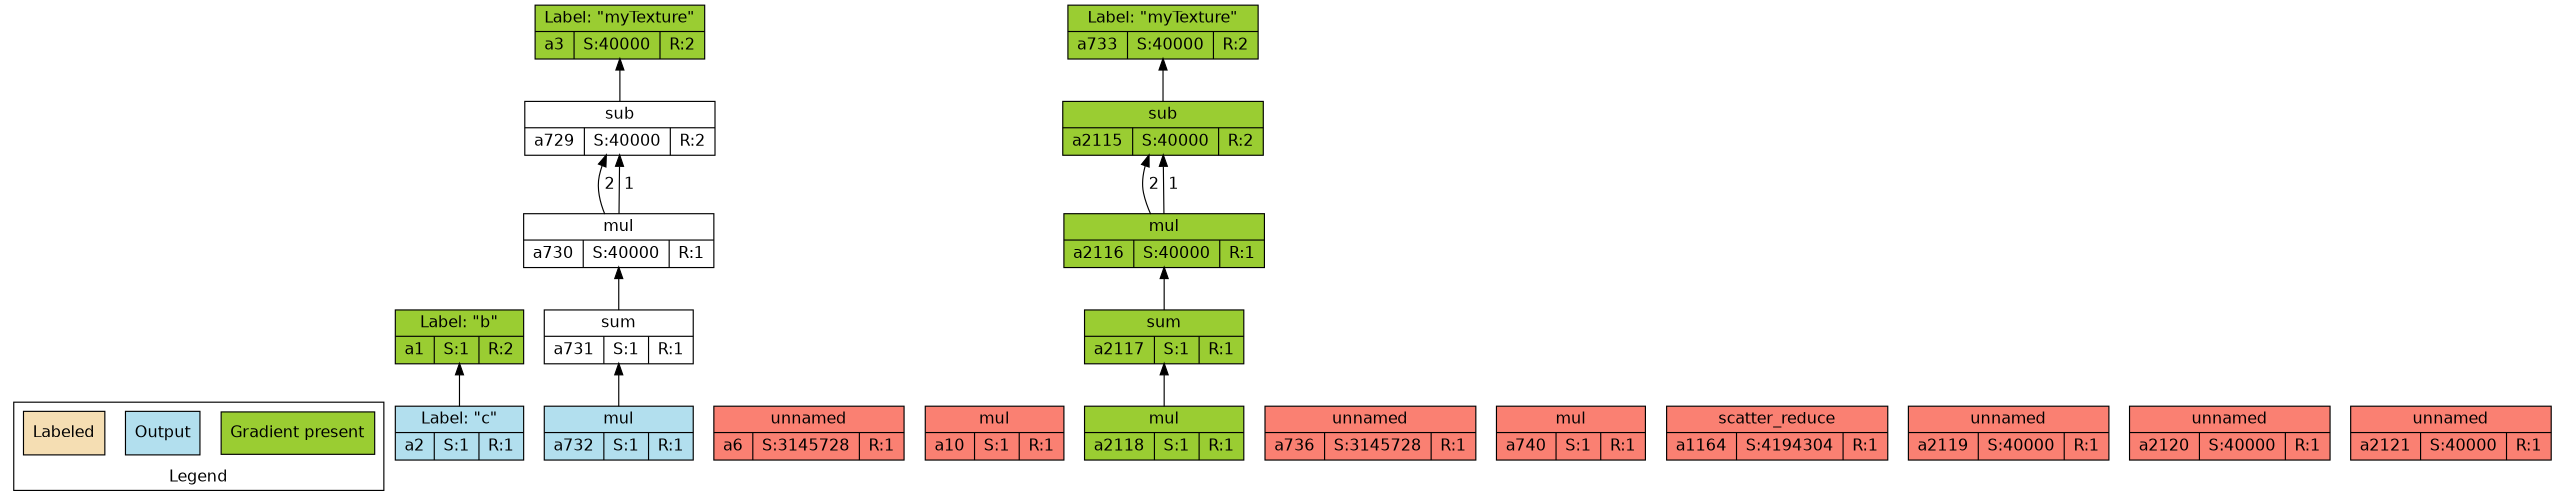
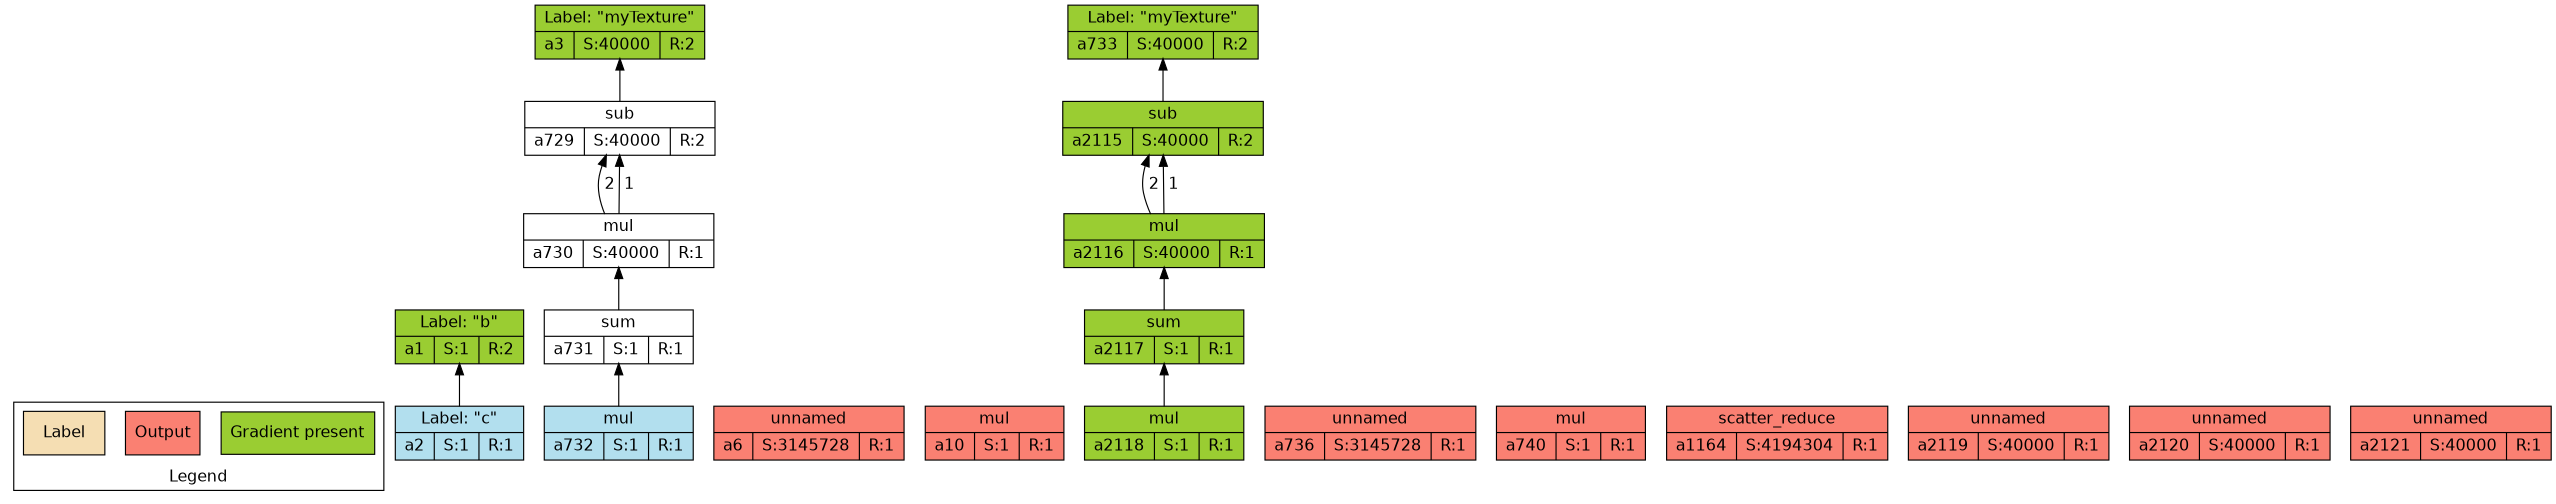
node "Labeled": label "Labeled" -> "Label"
node "Output": fillcolor lightblue2 -> salmon
